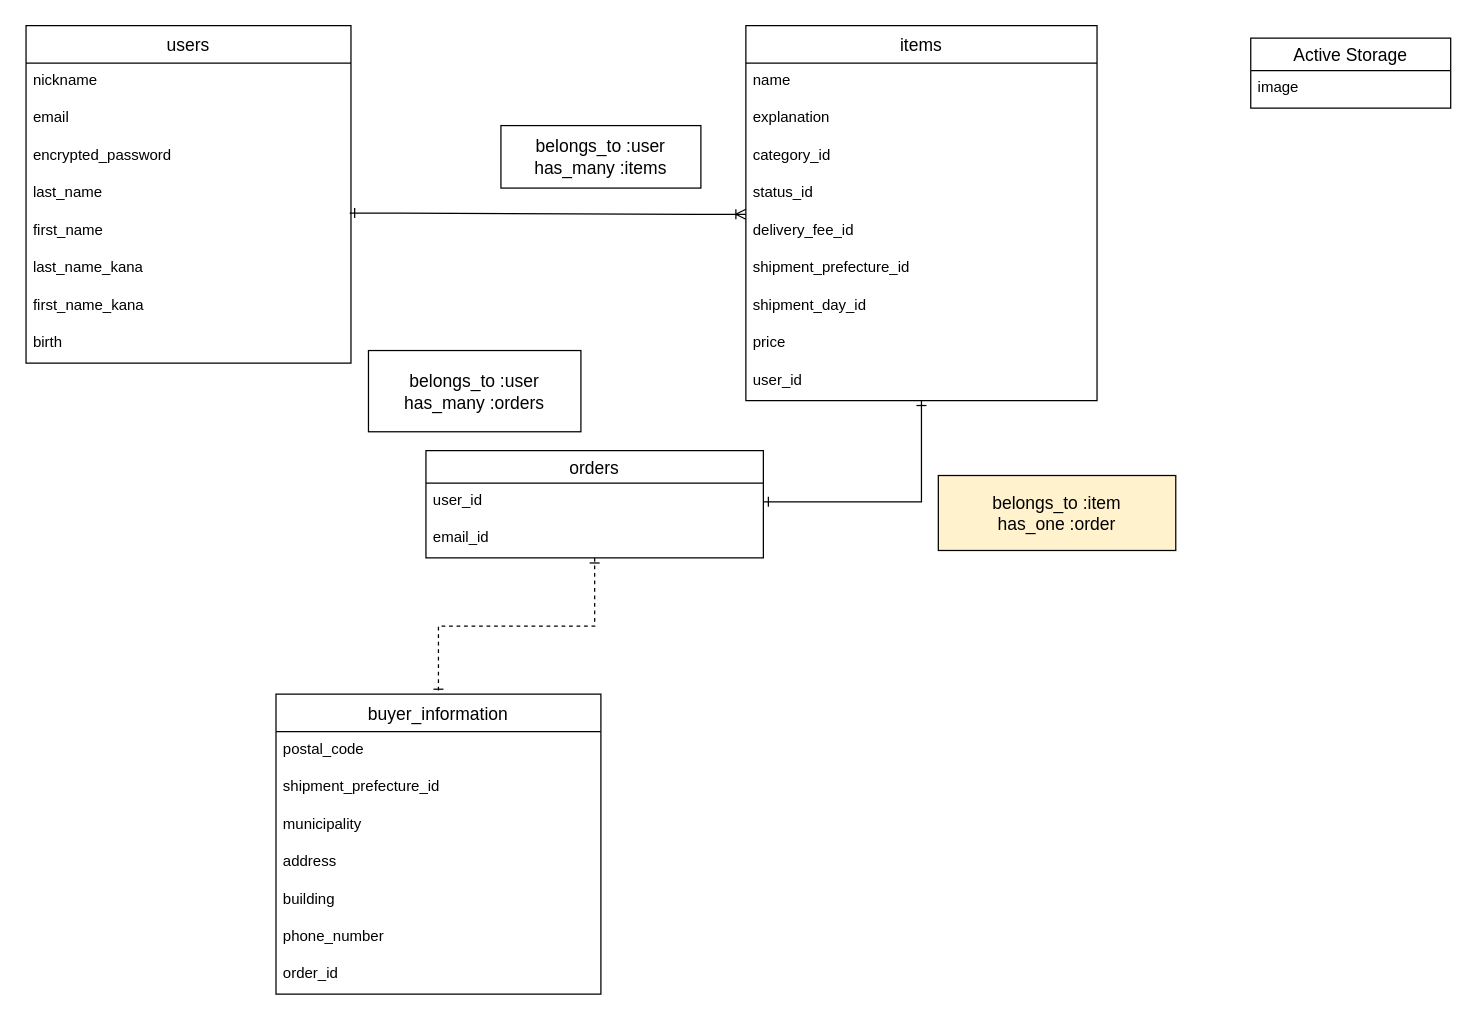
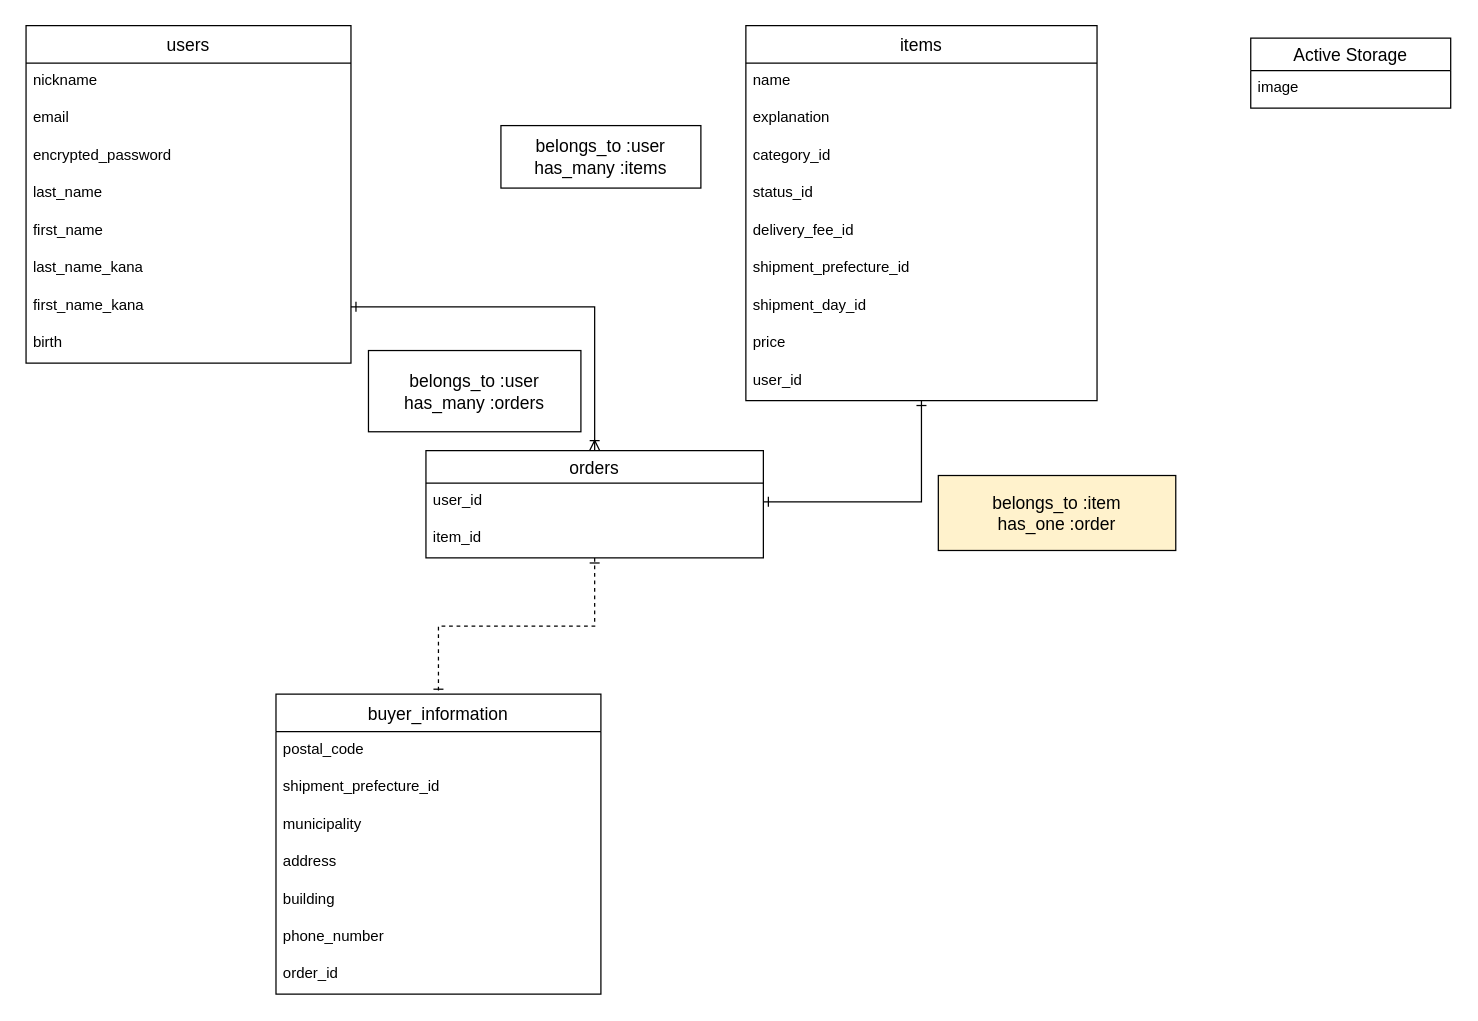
edge "first_name" -- "delivery_fee_id": removed
edge "first_name_kana" -- "orders": added
node "email_id": label "email_id" -> "item_id"
